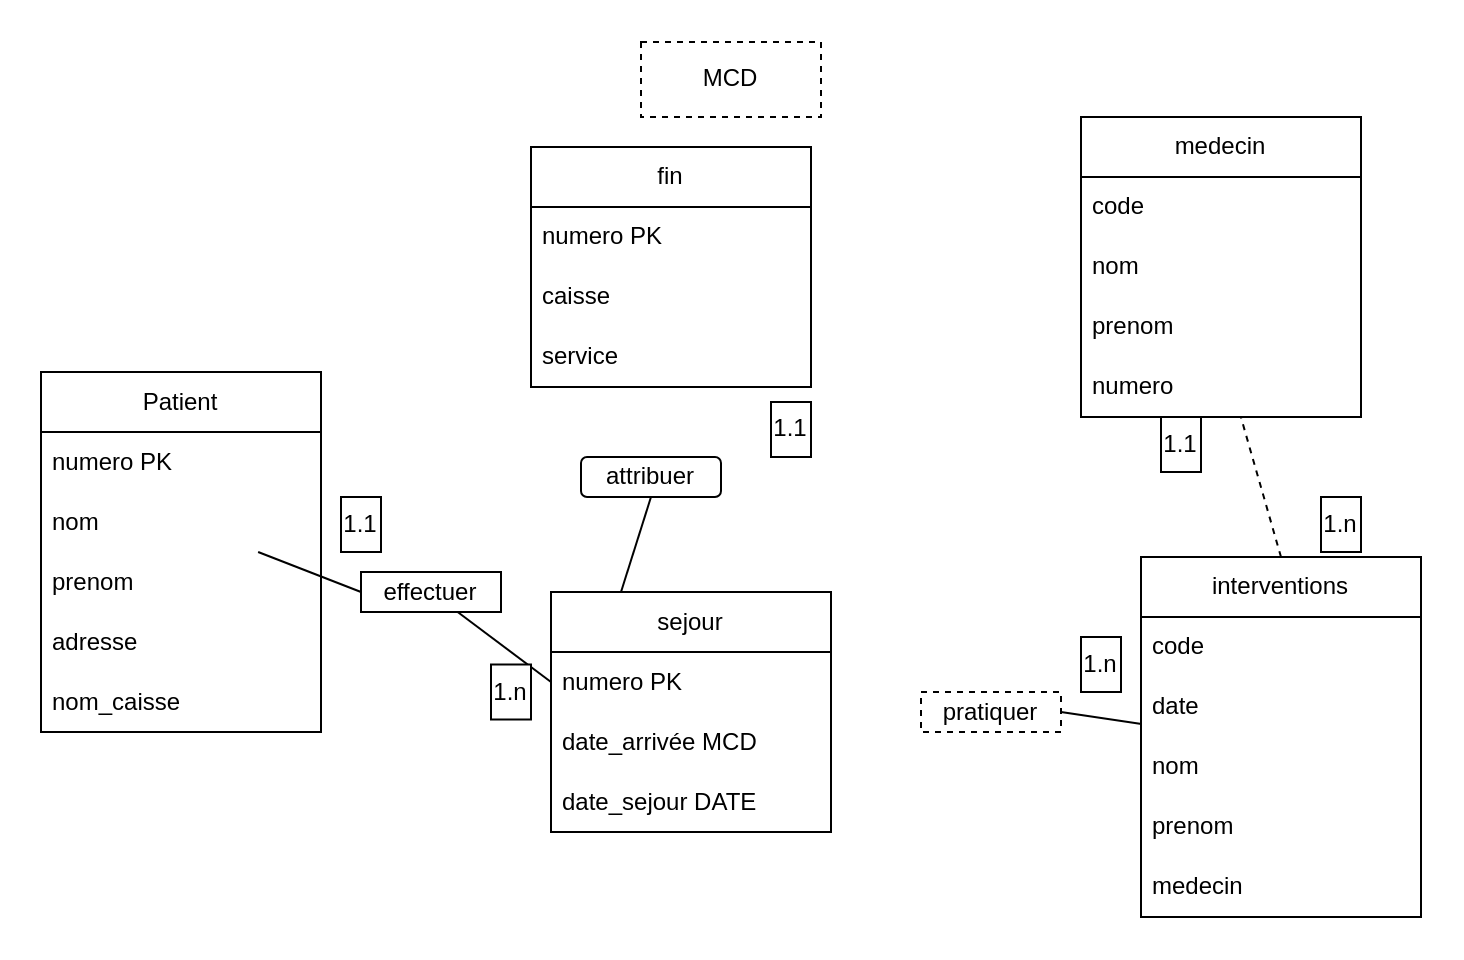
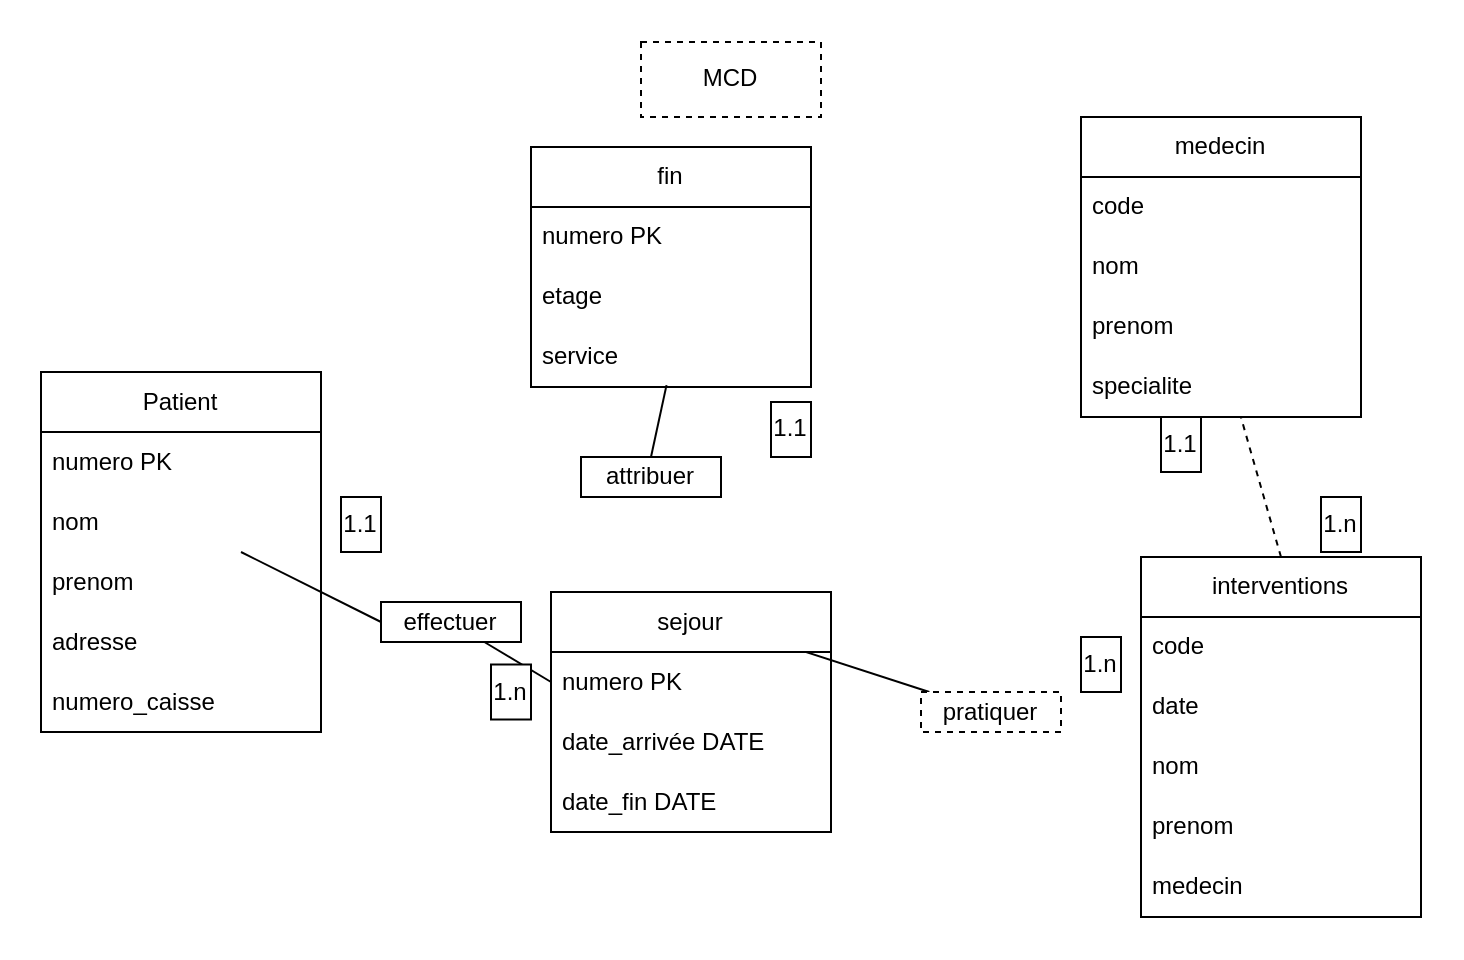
node "caisse": label "caisse" -> "etage"
node "numero": label "numero" -> "specialite"
edge "service" -- "attribuer": added
node "attribuer": shape rounded rectangle -> rectangle
edge "attribuer" -- "sejour": now "pratiquer" -- "sejour"
node "effectuer": moved (431, 592) -> (451, 622)
node "nom_caisse": label "nom_caisse" -> "numero_caisse"
edge "date" -- "pratiquer": removed
node "date_arrivée MCD": label "date_arrivée MCD" -> "date_arrivée DATE"
node "date_sejour DATE": label "date_sejour DATE" -> "date_fin DATE"
